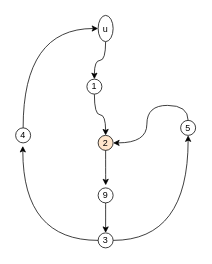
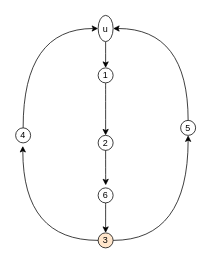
node "1": moved (94, 87) -> (105, 75)
edge "5" -> "2": now "5" -> "u"
node "2": fillcolor #ffe6cc -> #ffffff
node "9": label "9" -> "6"
node "3": fillcolor #ffffff -> #ffe6cc
